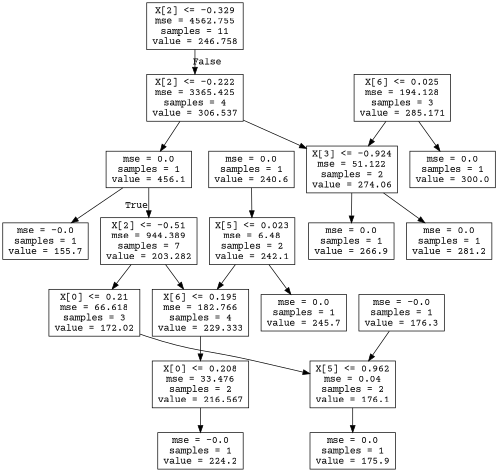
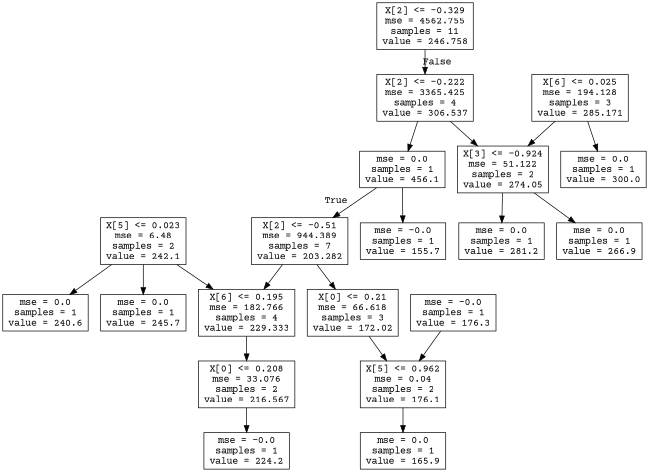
node "X[3] <= -0.924 mse = 51.122 samples = 2 value = 274.06": label "X[3] <= -0.924 mse = 51.122 samples = 2 value = 274.06" -> "X[3] <= -0.924 mse = 51.122 samples = 2 value = 274.05"
edge "mse = 0.0 samples = 1 value = 240.6" -> "X[5] <= 0.023 mse = 6.48 samples = 2 value = 242.1": reversed
node "X[0] <= 0.208 mse = 33.476 samples = 2 value = 216.567": label "X[0] <= 0.208 mse = 33.476 samples = 2 value = 216.567" -> "X[0] <= 0.208 mse = 33.076 samples = 2 value = 216.567"
node "mse = 0.0 samples = 1 value = 175.9": label "mse = 0.0 samples = 1 value = 175.9" -> "mse = 0.0 samples = 1 value = 165.9"
